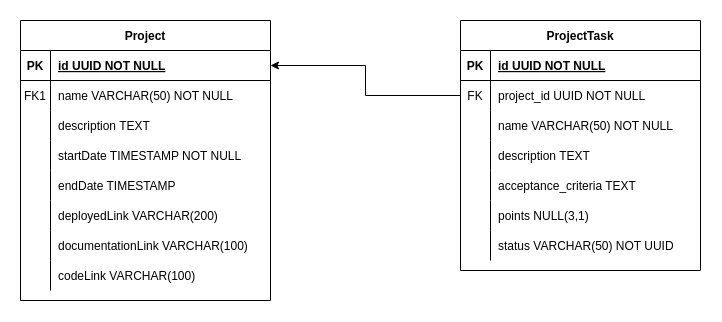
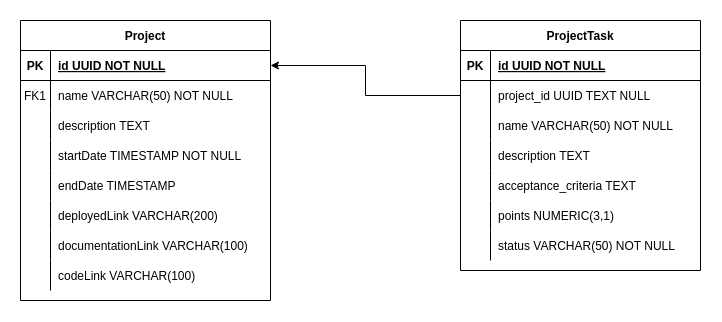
node "FK": removed
node "project_id UUID NOT NULL": label "project_id UUID NOT NULL" -> "project_id UUID TEXT NULL"
node "points NULL(3,1)": label "points NULL(3,1)" -> "points NUMERIC(3,1)"
node "status VARCHAR(50) NOT UUID": label "status VARCHAR(50) NOT UUID" -> "status VARCHAR(50) NOT NULL"
